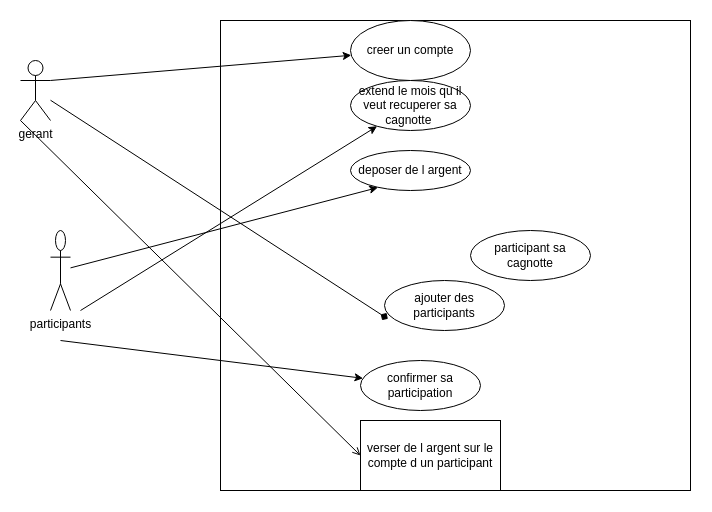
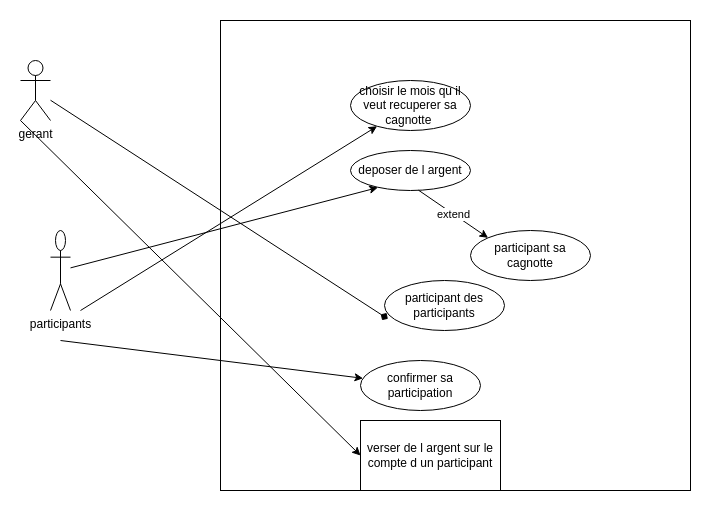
node "creer un compte": removed
edge "gerant" -> "creer un compte": removed
node "extend le mois qu il veut recuperer sa cagnotte": label "extend le mois qu il veut recuperer sa cagnotte" -> "choisir le mois qu il veut recuperer sa cagnotte"
edge "deposer de l argent" -> "participant sa cagnotte": added, label "extend"
node "ajouter des participants": label "ajouter des participants" -> "participant des participants"
edge "gerant" -> "verser de l argent sur le compte d un participant": arrowhead open -> classic
